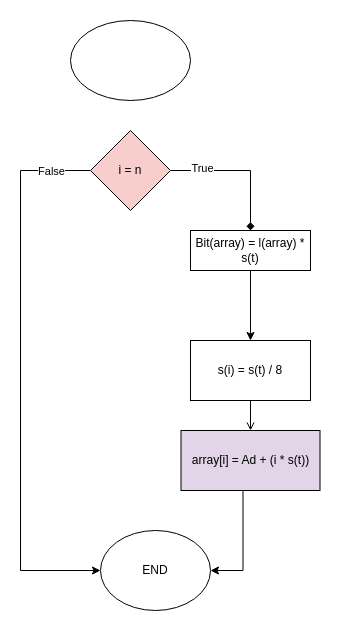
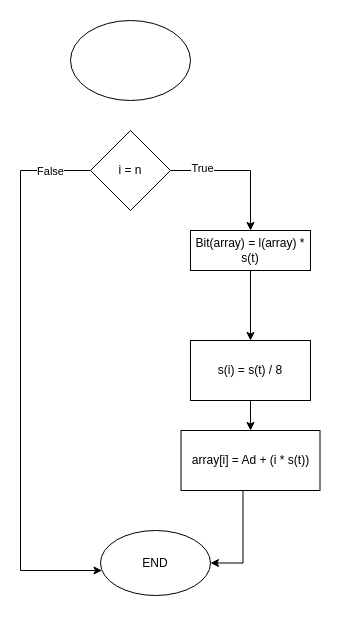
node "i = n": fillcolor #f8cecc -> #ffffff
edge "i = n" -> "Bit(array) = l(array) * s(t)": arrowhead diamond -> classic
edge "s(i) = s(t) / 8" -> "array[i] = Ad + (i * s(t))": arrowhead open -> classic
node "array[i] = Ad + (i * s(t))": fillcolor #e1d5e7 -> #ffffff
node "END": size 110x80 -> 110x65
